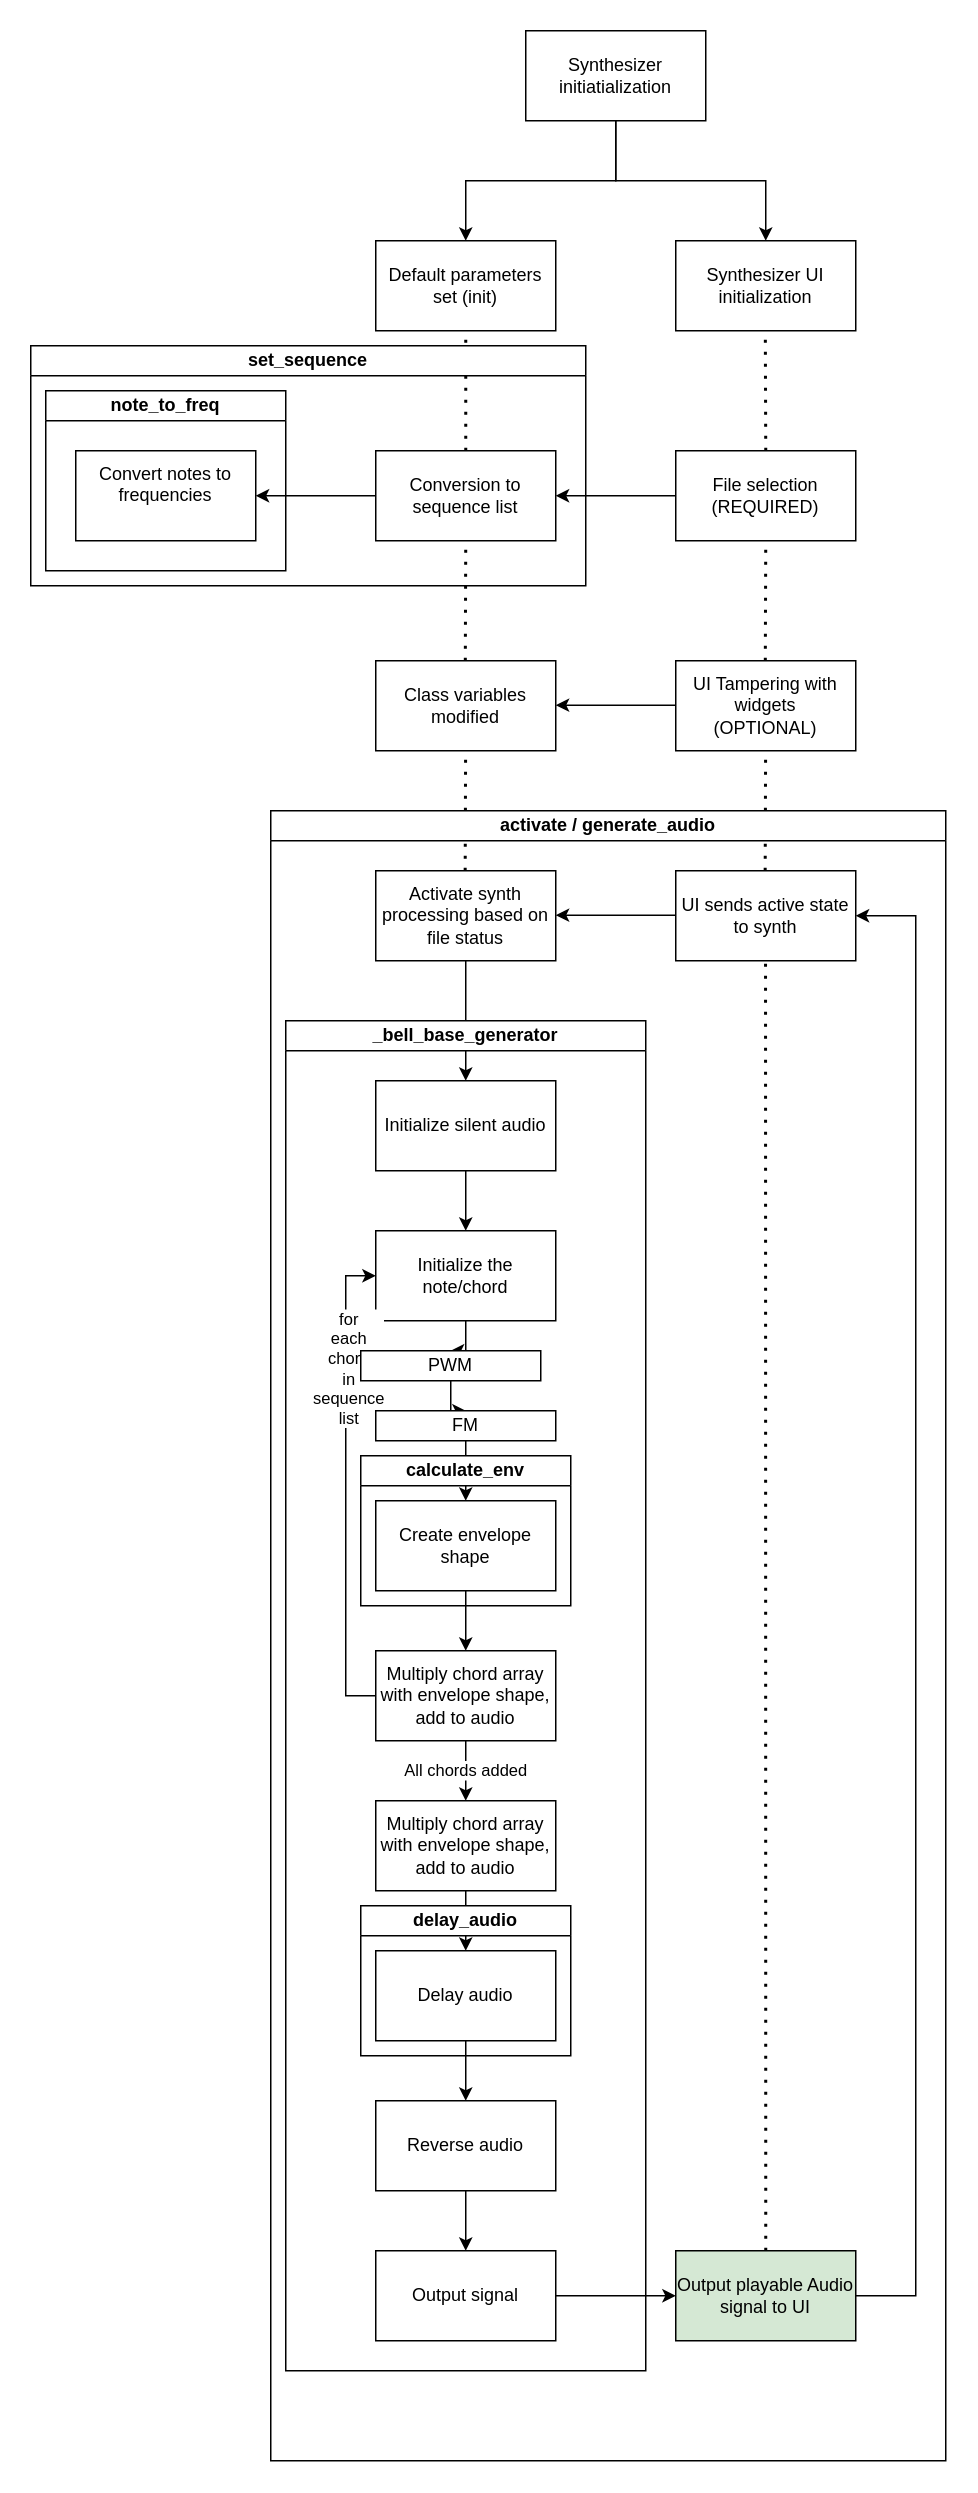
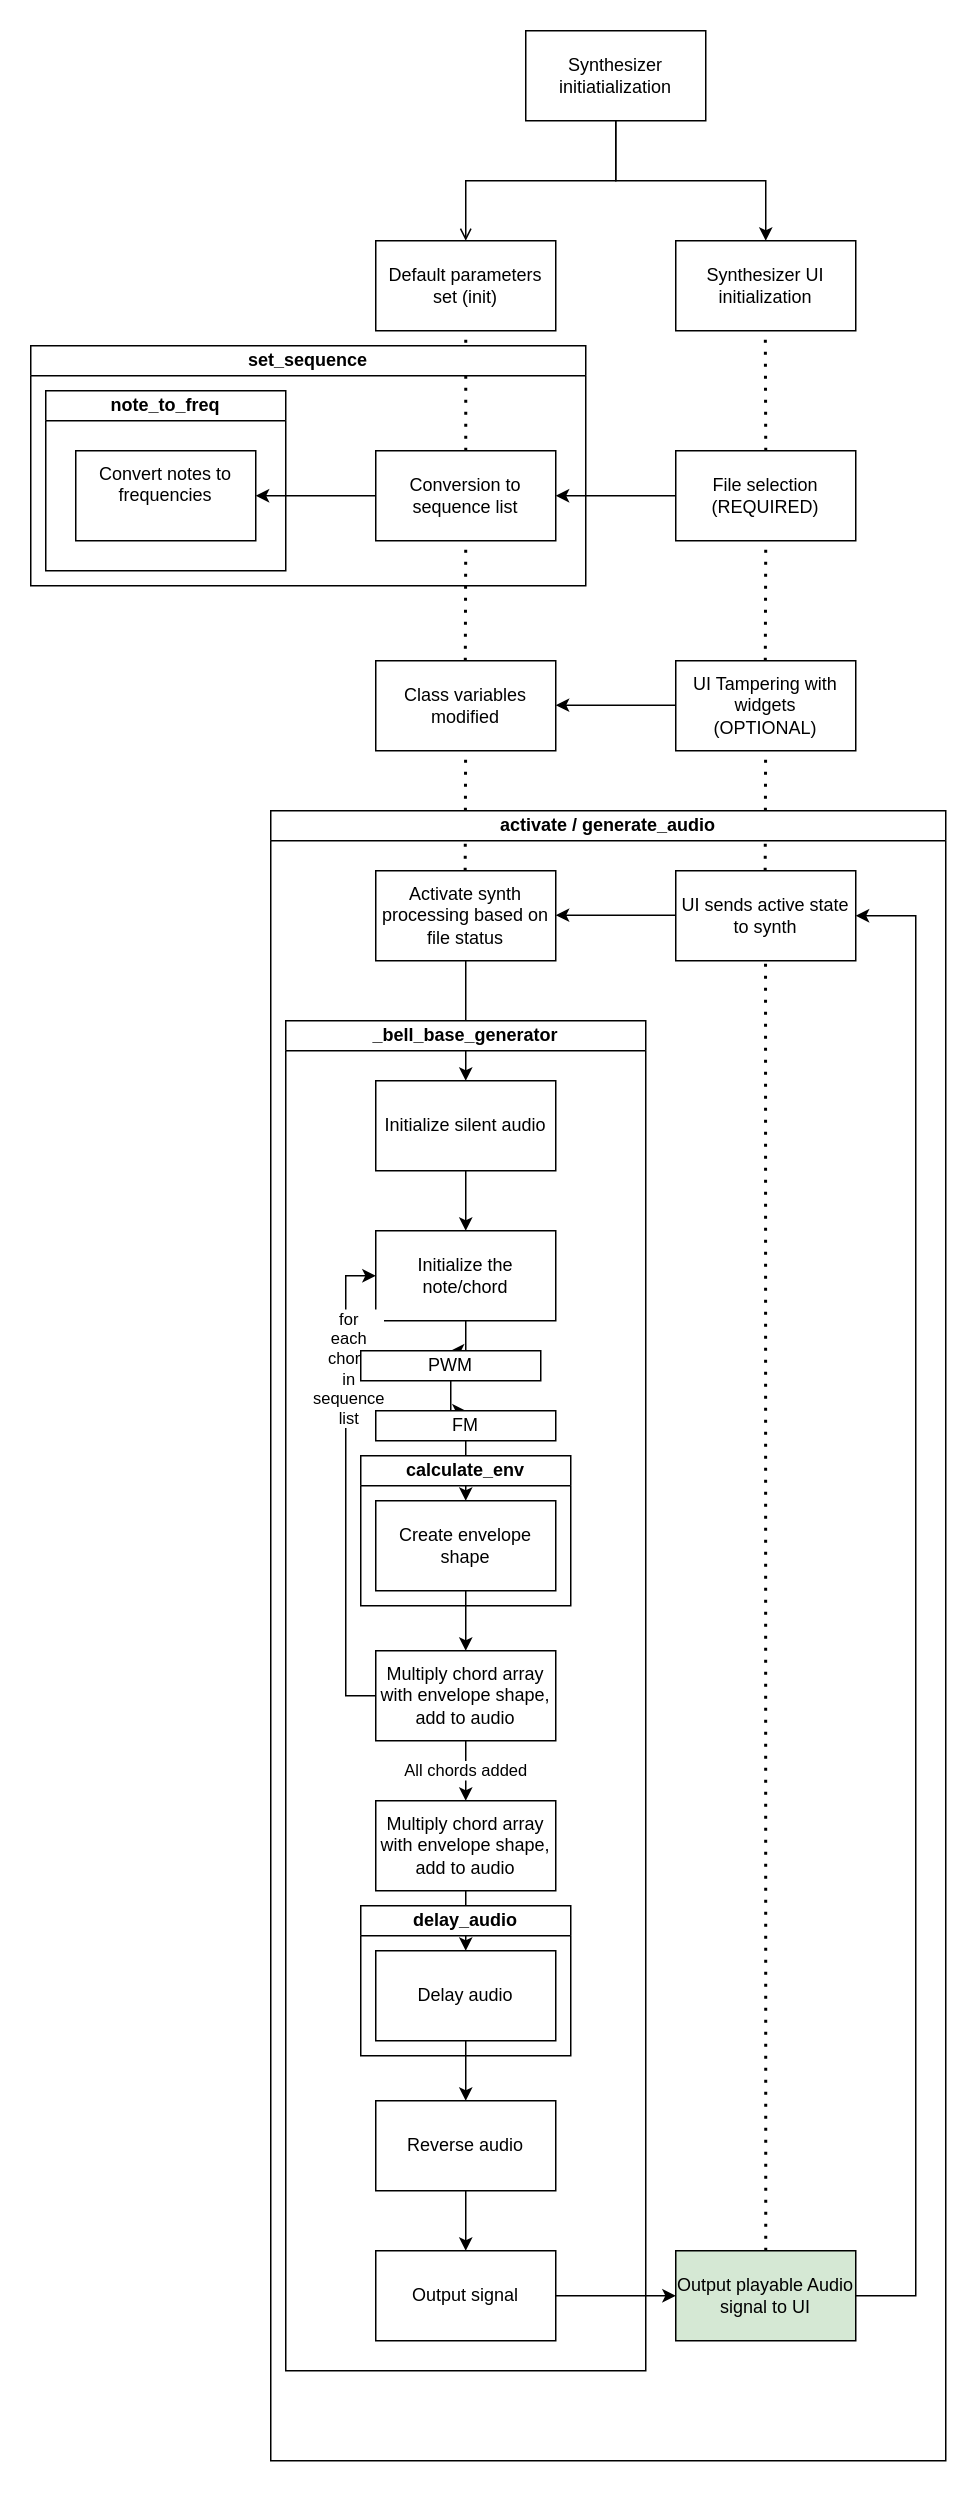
edge "Synthesizer initiatialization" -> "Default parameters set (init)": arrowhead classic -> open
